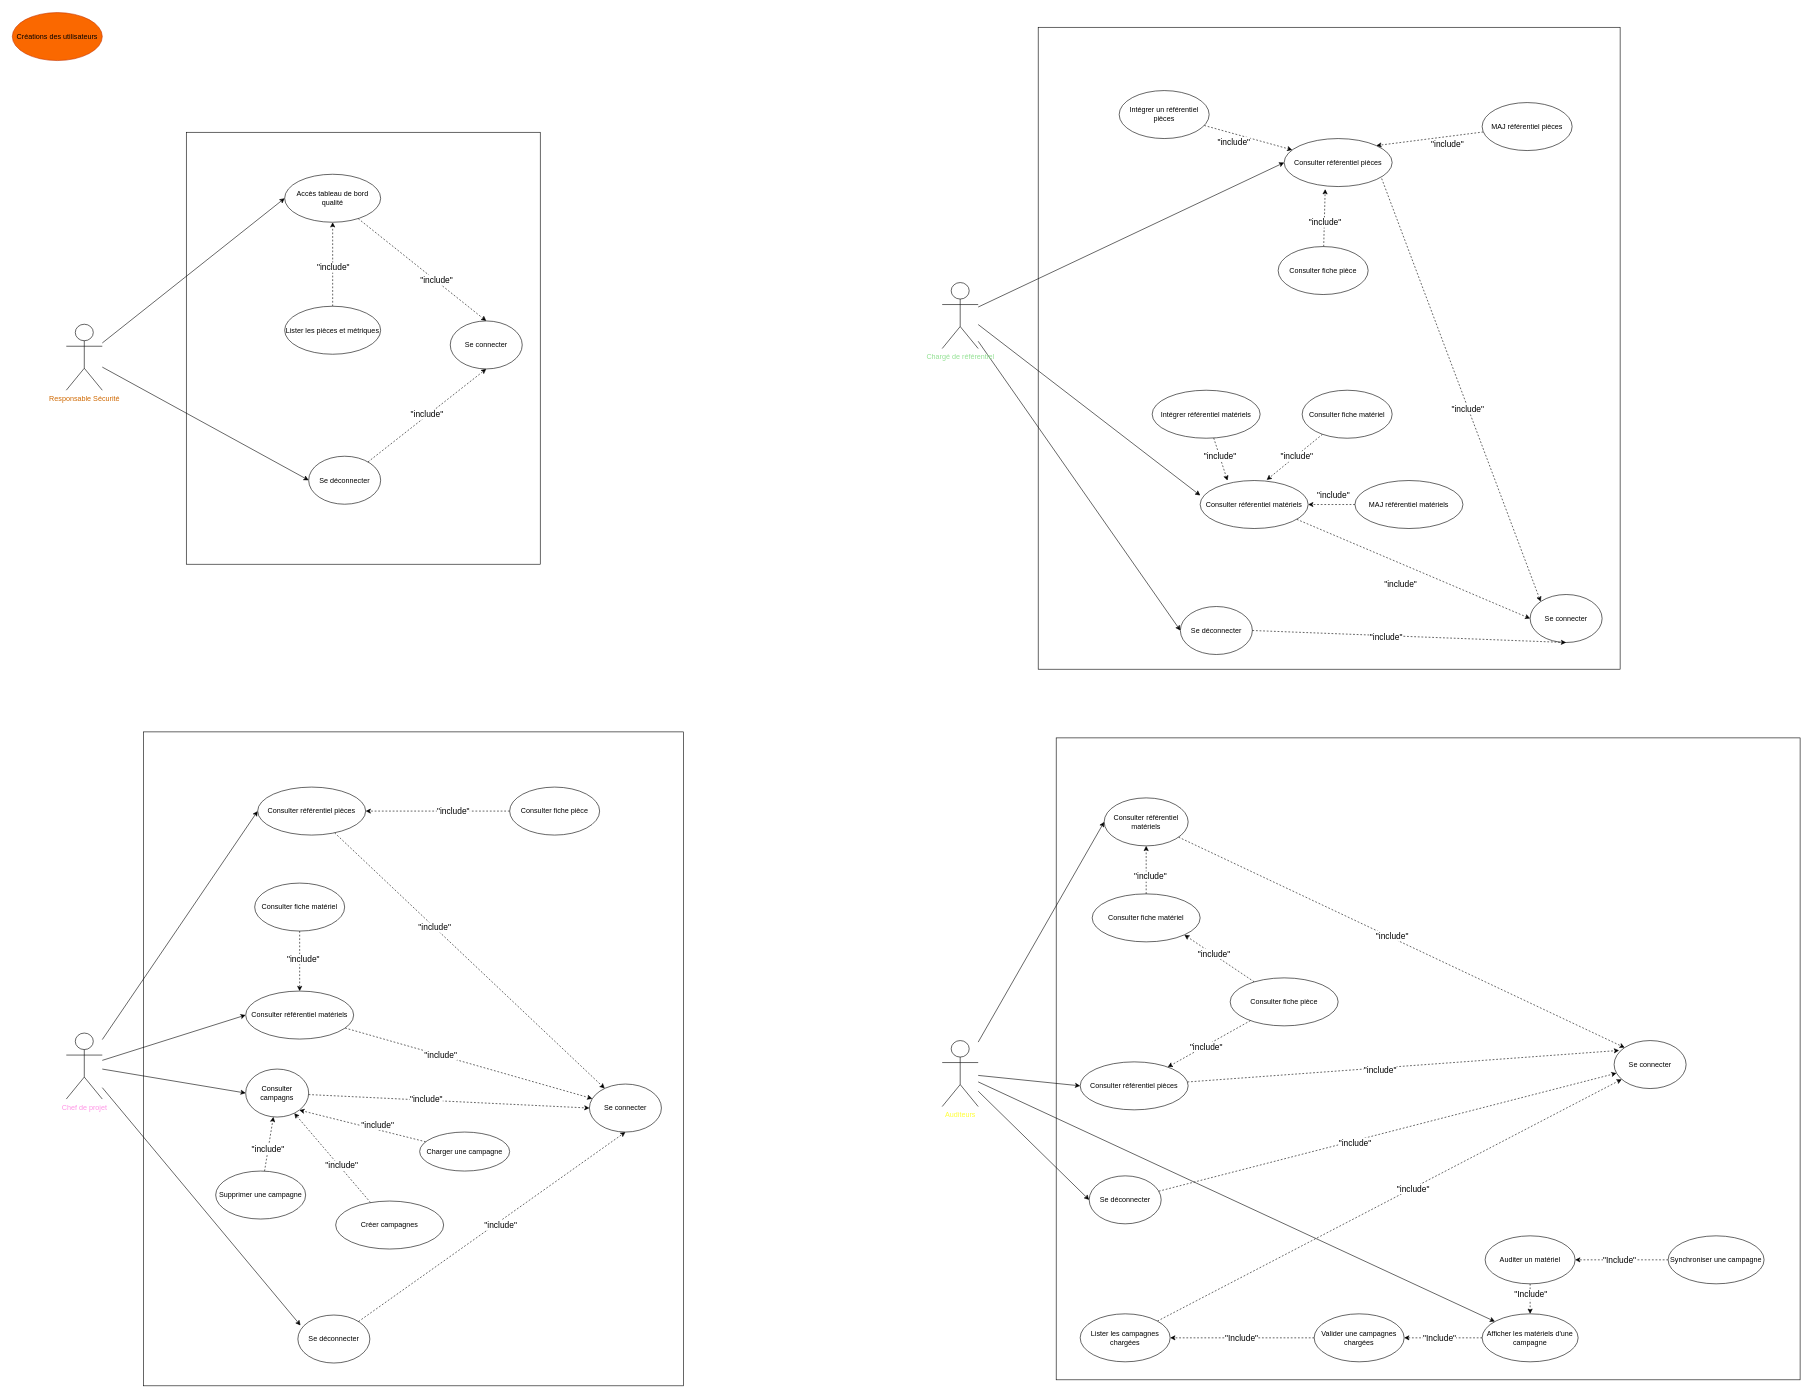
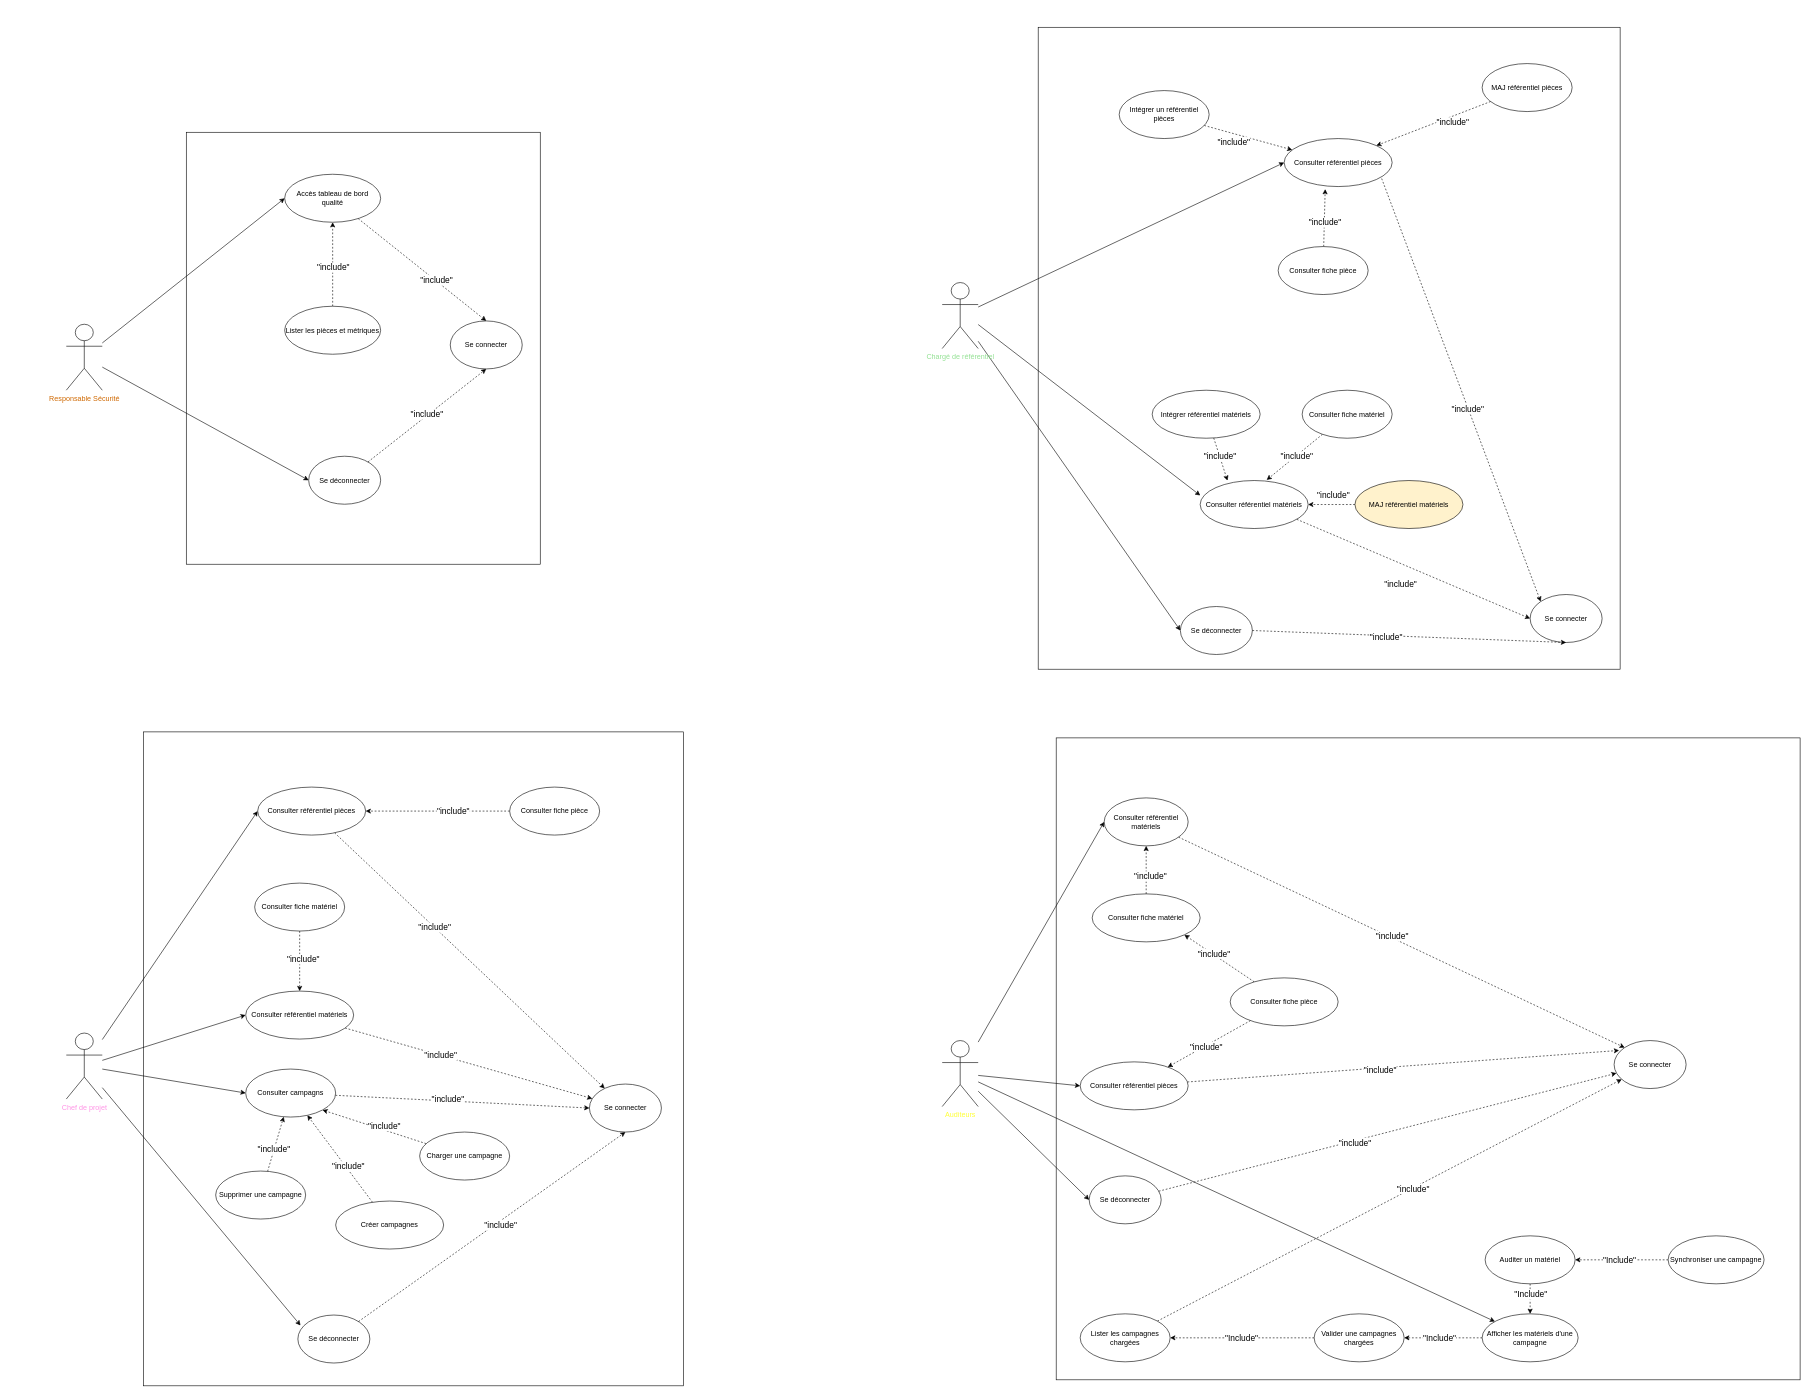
node "Créations des utilisateurs": removed
node "MAJ référentiel pièces": moved (1527, 126) -> (1527, 87)
node "MAJ référentiel matériels": fillcolor #ffffff -> #fff2cc
node "Consulter campagns": size 63x48 -> 90x48
node "Charger une campagne": size 90x39 -> 90x48
